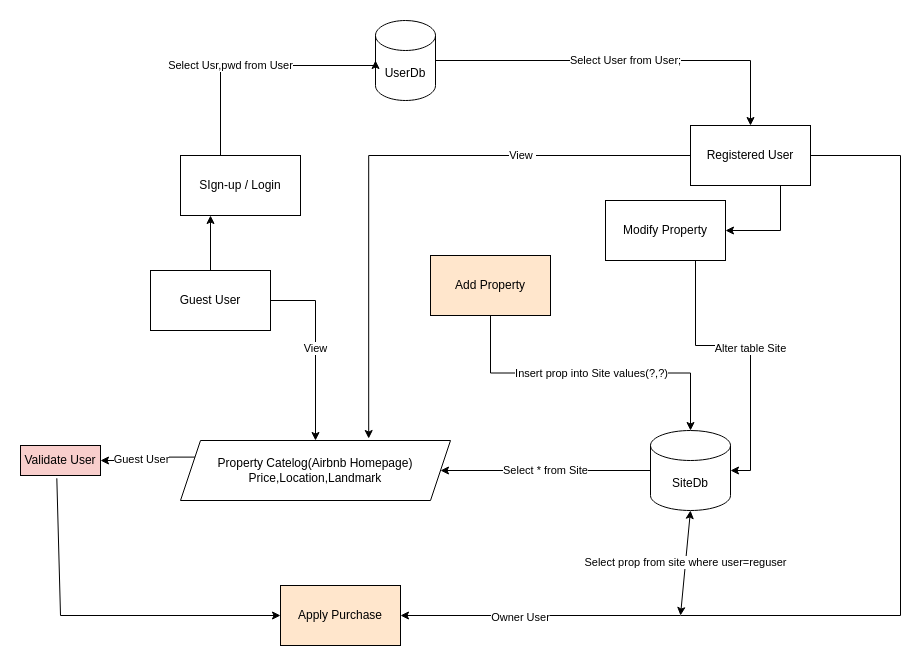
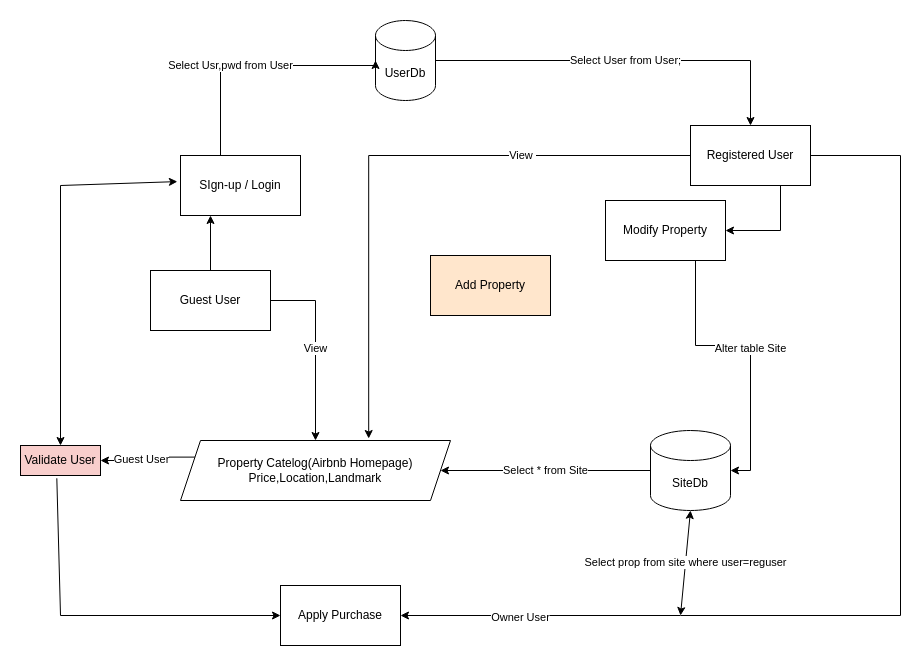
edge "SIgn-up / Login" -- "Validate User": added
edge "Add Property" -> "SiteDb": removed, label "Insert prop into Site values(?,?)"
node "Apply Purchase": fillcolor #ffe6cc -> #ffffff
